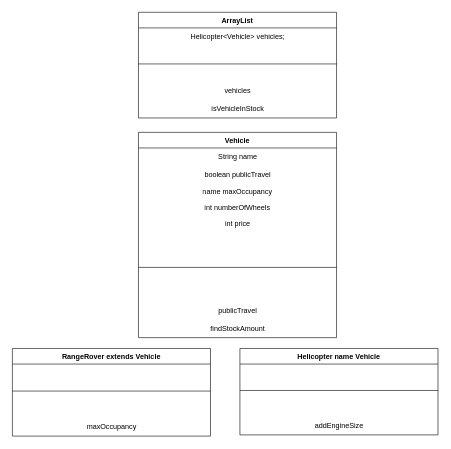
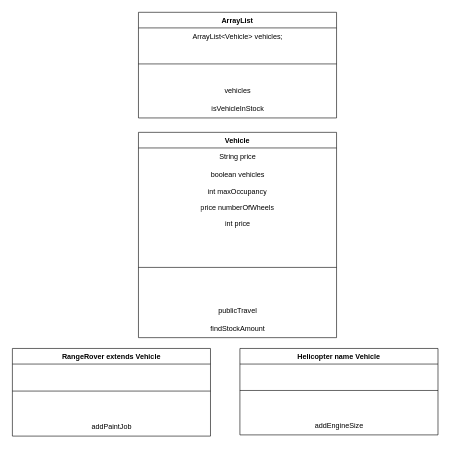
node "Helicopter<Vehicle> vehicles;": label "Helicopter<Vehicle> vehicles;" -> "ArrayList<Vehicle> vehicles;"
node "String name": label "String name" -> "String price"
node "boolean publicTravel": label "boolean publicTravel" -> "boolean vehicles"
node "name maxOccupancy": label "name maxOccupancy" -> "int maxOccupancy"
node "int numberOfWheels": label "int numberOfWheels" -> "price numberOfWheels"
node "maxOccupancy": label "maxOccupancy" -> "addPaintJob"
